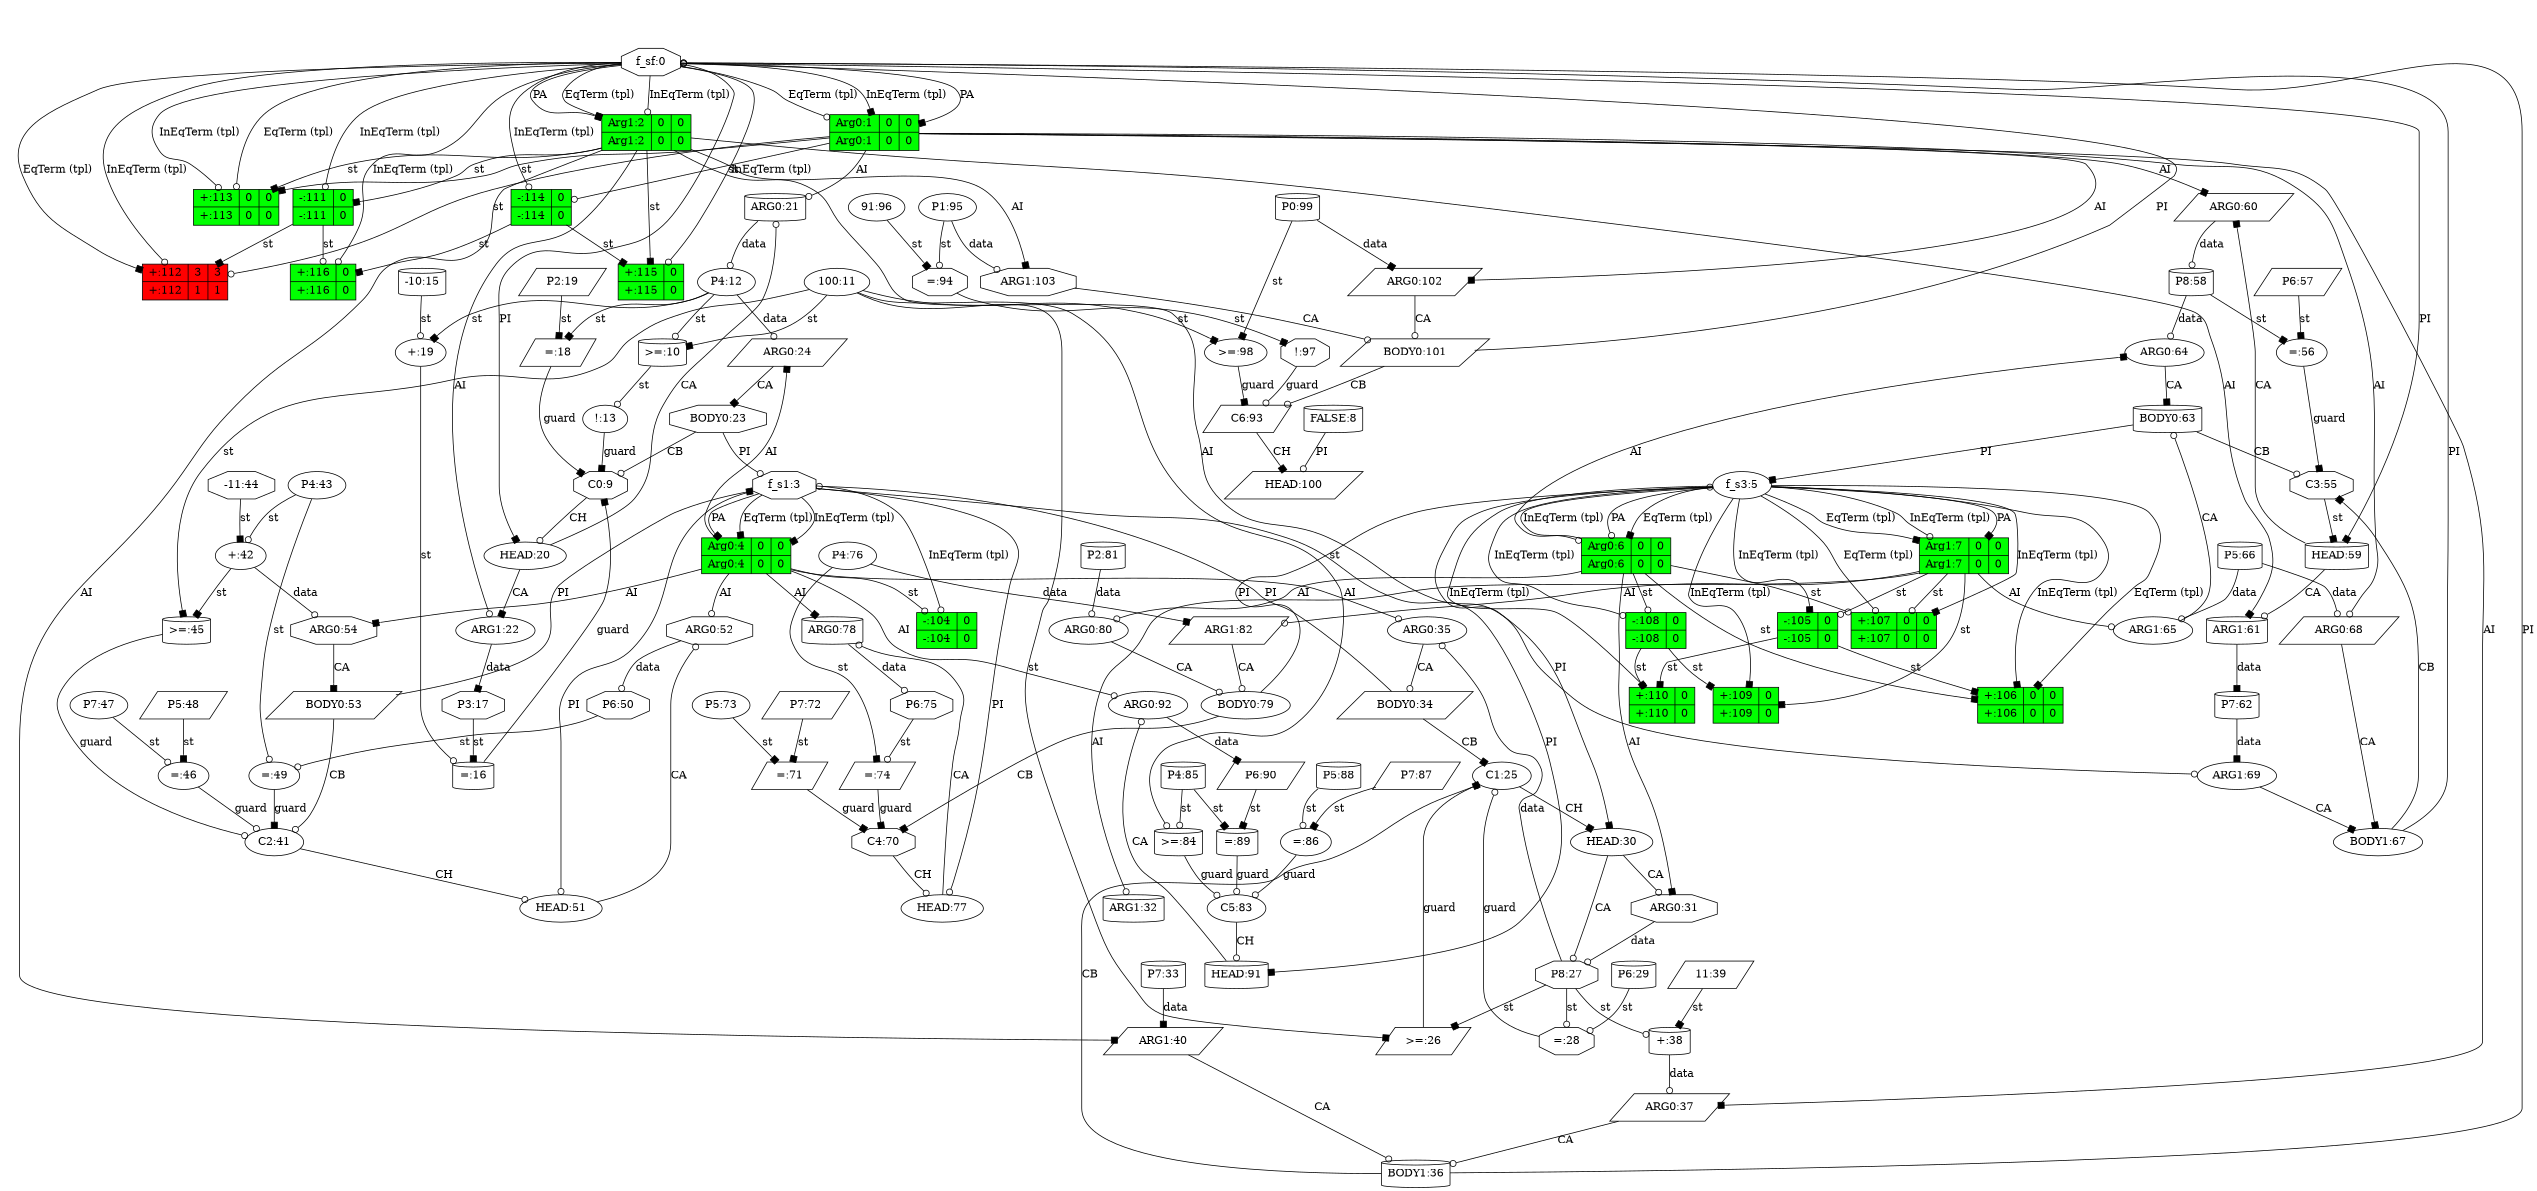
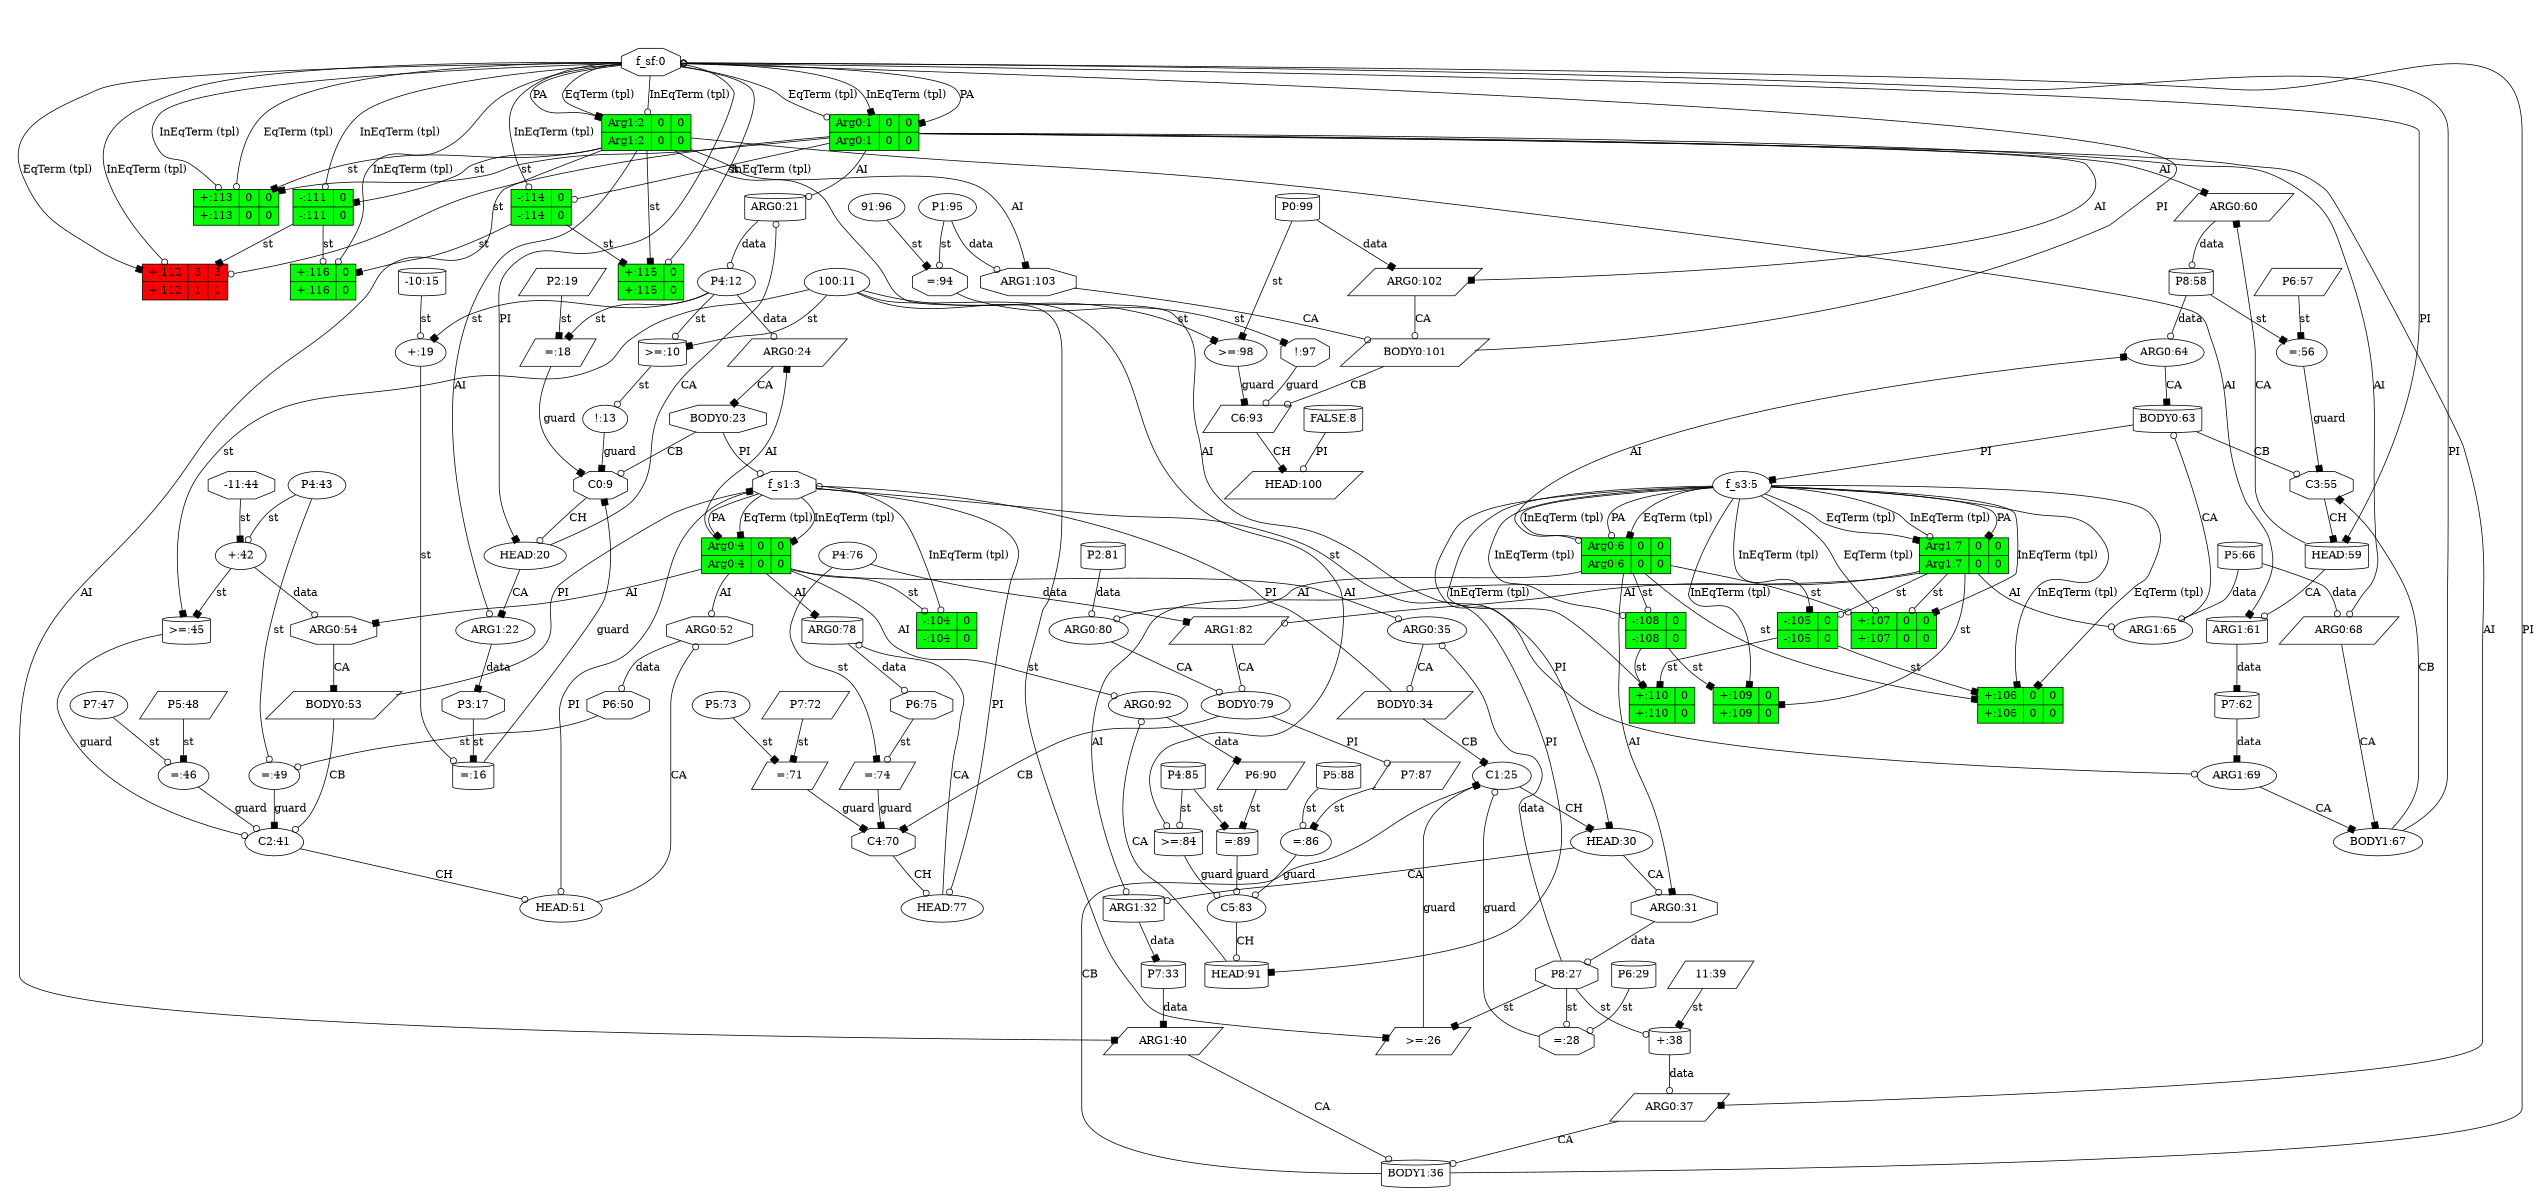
edge "C3:55" -> "HEAD:59": label "st" -> "CH"
edge "BODY0:79" -> "f_s3:5": now "BODY0:79" -> "P7:87"
edge "HEAD:30" -> "P8:27": now "HEAD:30" -> "ARG1:32"
edge "ARG1:32" -> "P7:33": added, label "data"
